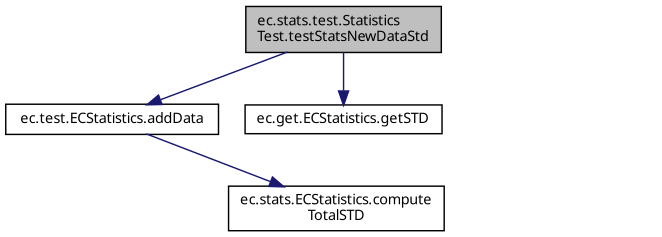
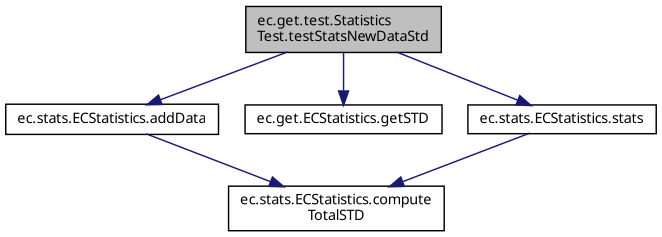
node "ec.stats.test.Statistics Test.testStatsNewDataStd": label "ec.stats.test.Statistics Test.testStatsNewDataStd" -> "ec.get.test.Statistics Test.testStatsNewDataStd"
node "ec.test.ECStatistics.addData": label "ec.test.ECStatistics.addData" -> "ec.stats.ECStatistics.addData"
node "ec.stats.ECStatistics.stats": added
